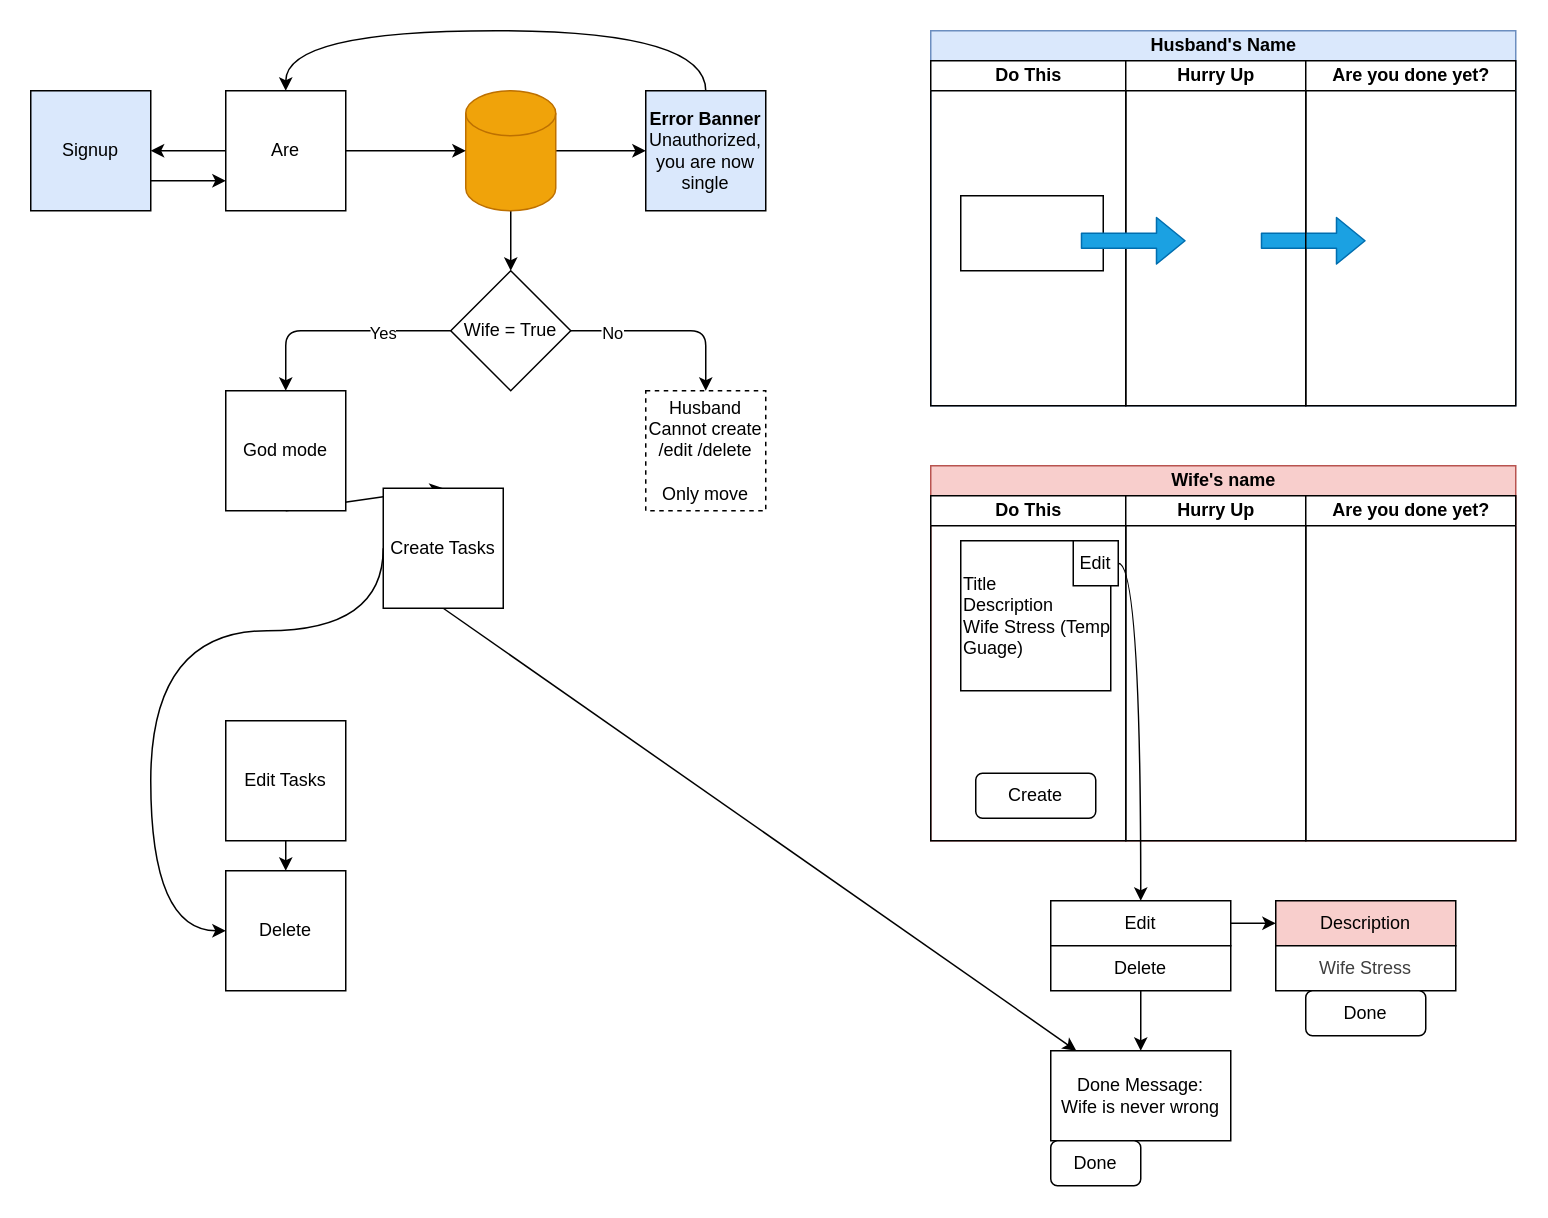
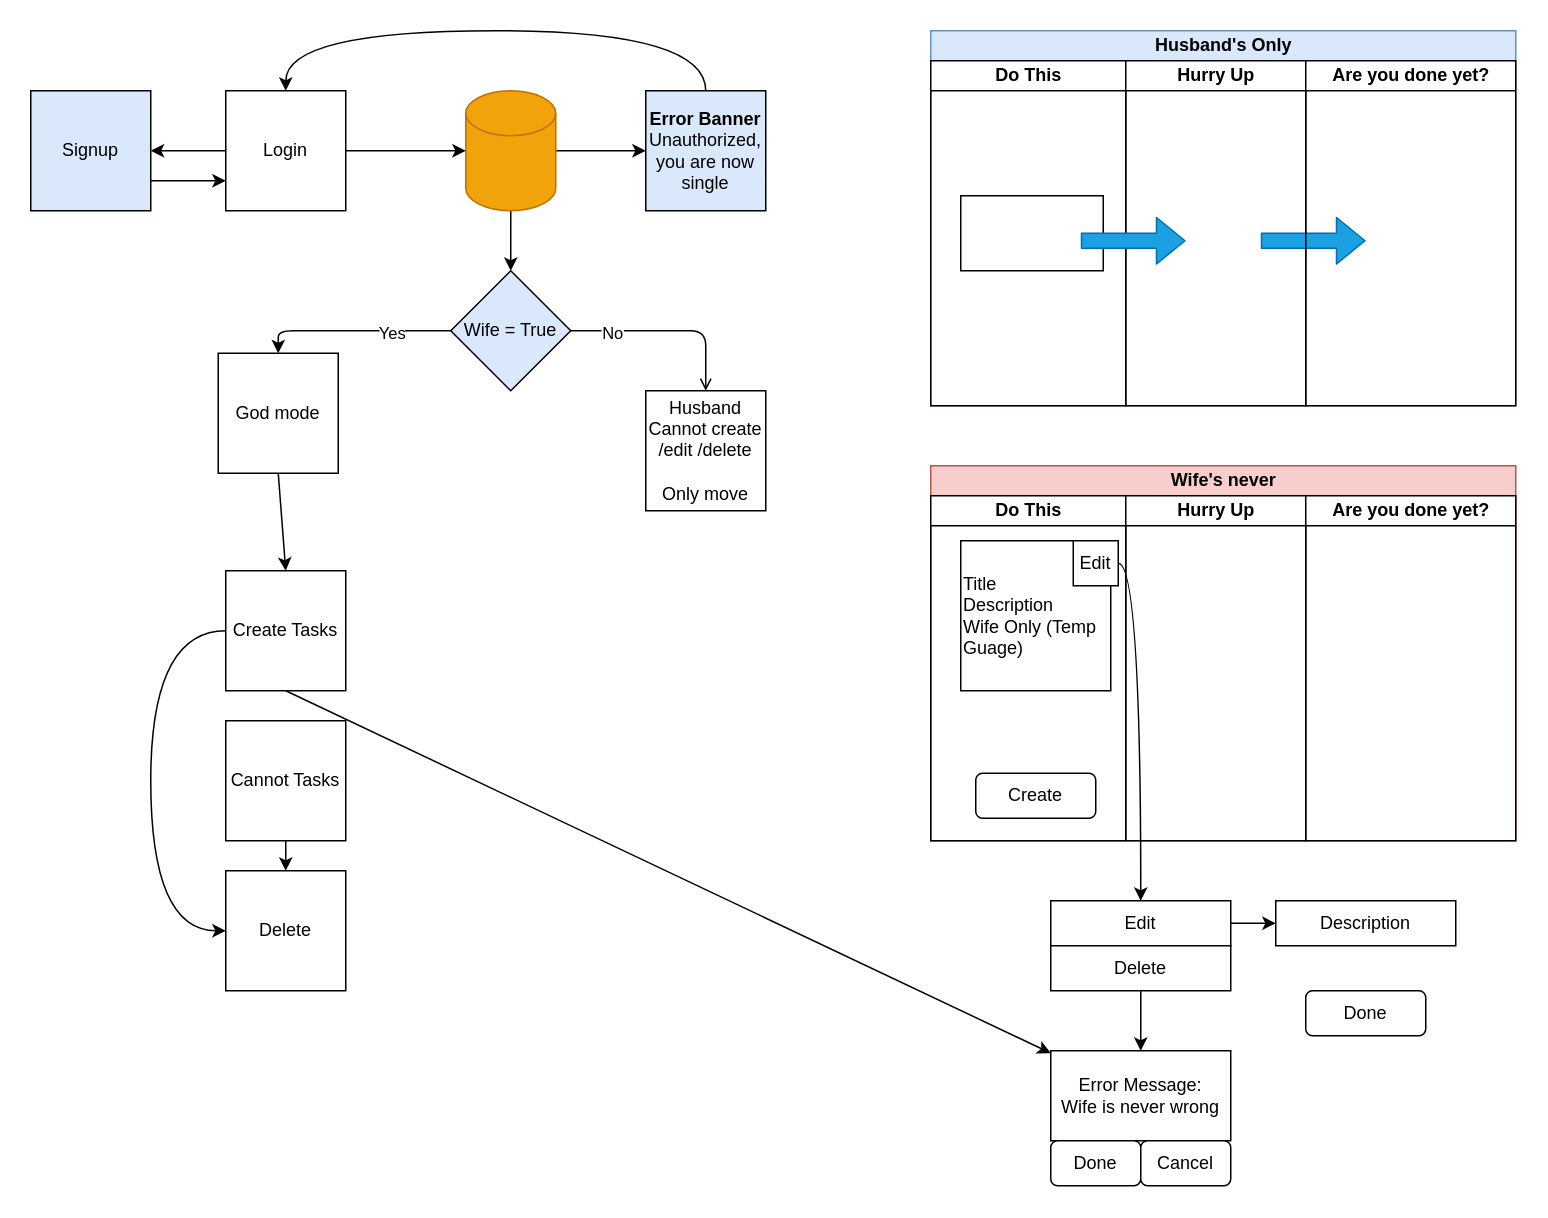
node "Husband's Name": label "Husband's Name" -> "Husband's Only"
node "Are": label "Are" -> "Login"
node "Wife = True": fillcolor #ffffff -> #dae8fc
edge "Wife = True" -> "Husband Cannot create /edit /delete Only move": arrowhead classic -> open
node "God mode": moved (286, 451) -> (278, 413)
node "Husband Cannot create /edit /delete Only move": style dashed -> solid
node "Wife's name": label "Wife's name" -> "Wife's never"
node "Create Tasks": moved (443, 548) -> (286, 631)
node "Title Description Wife Stress (Temp Guage)": label "Title Description Wife Stress (Temp Guage)" -> "Title Description Wife Only (Temp Guage)"
node "Edit Tasks": label "Edit Tasks" -> "Cannot Tasks"
node "Description": fillcolor #f8cecc -> #ffffff
node "Wife Stress": removed
node "Done Message: Wife is never wrong": label "Done Message: Wife is never wrong" -> "Error Message: Wife is never wrong"
node "Cancel": added
